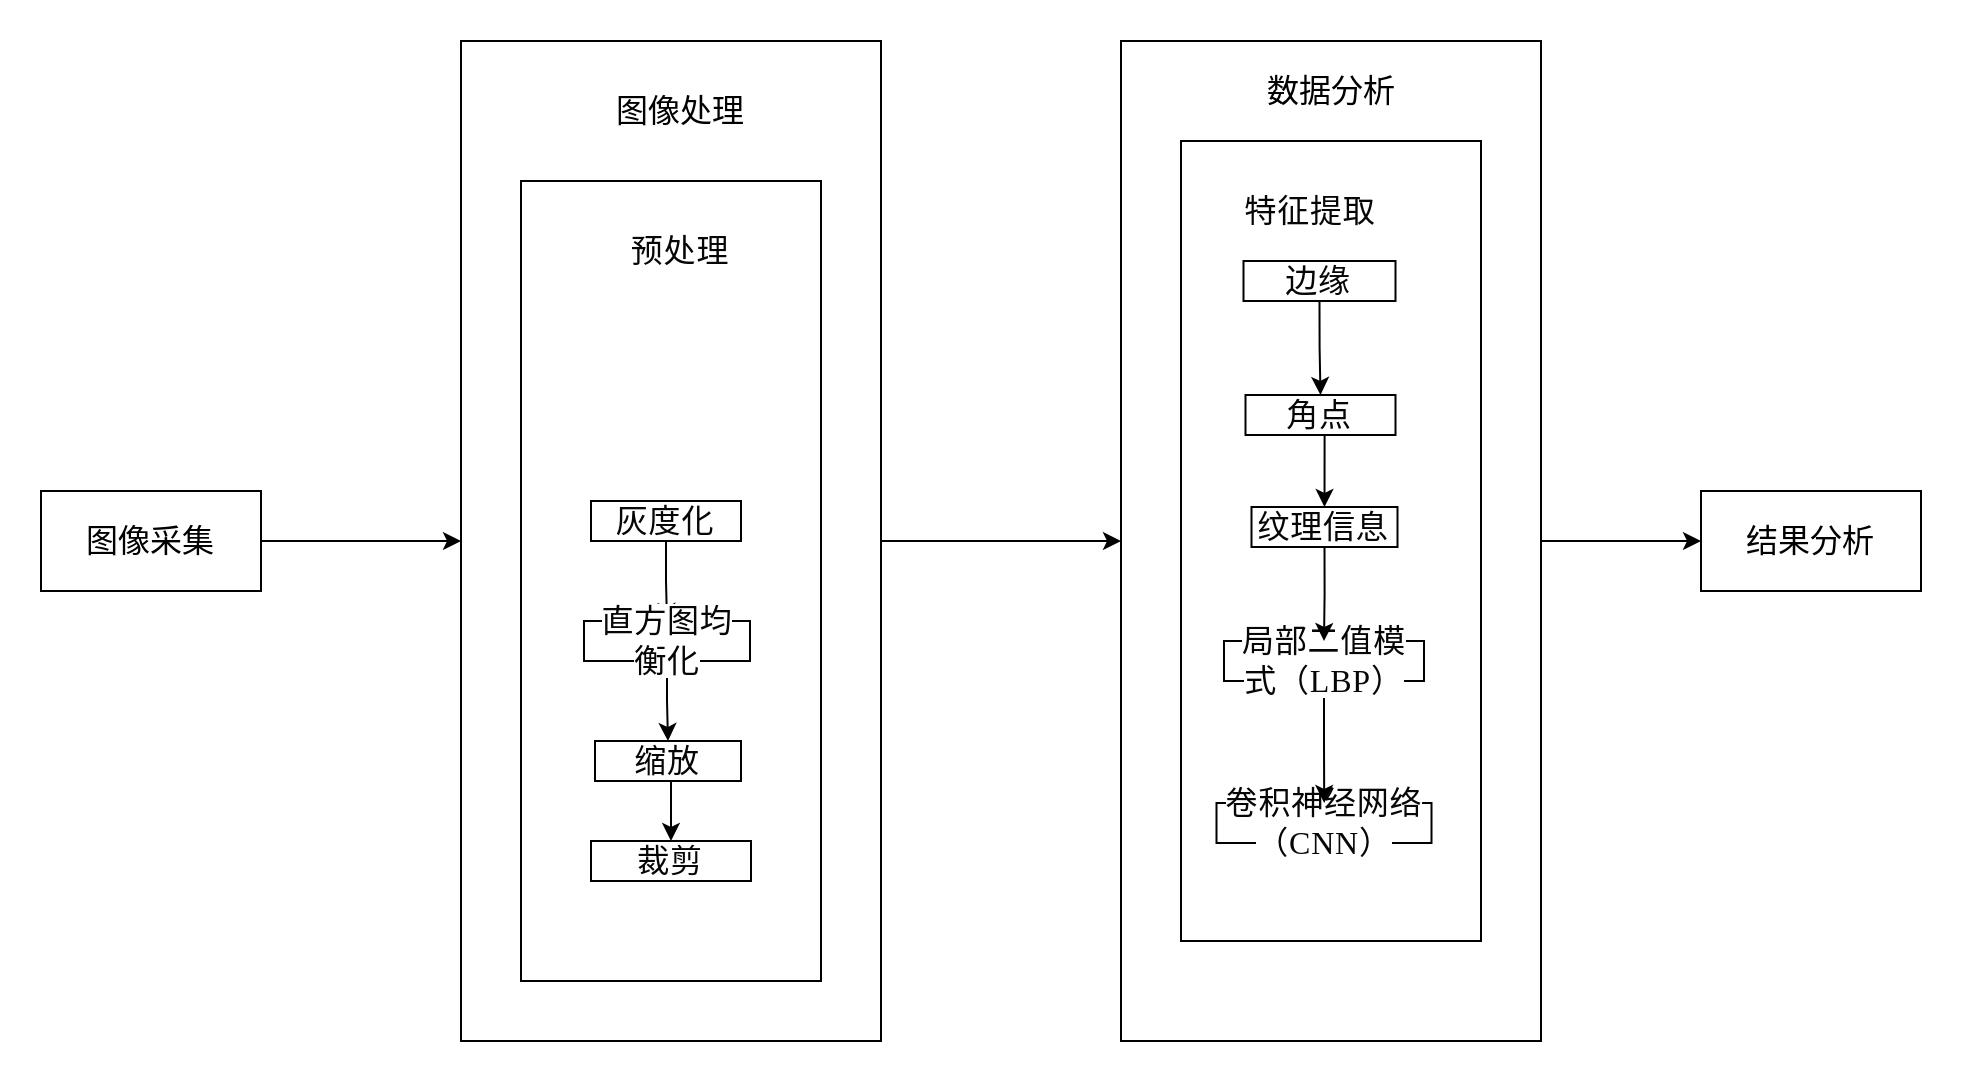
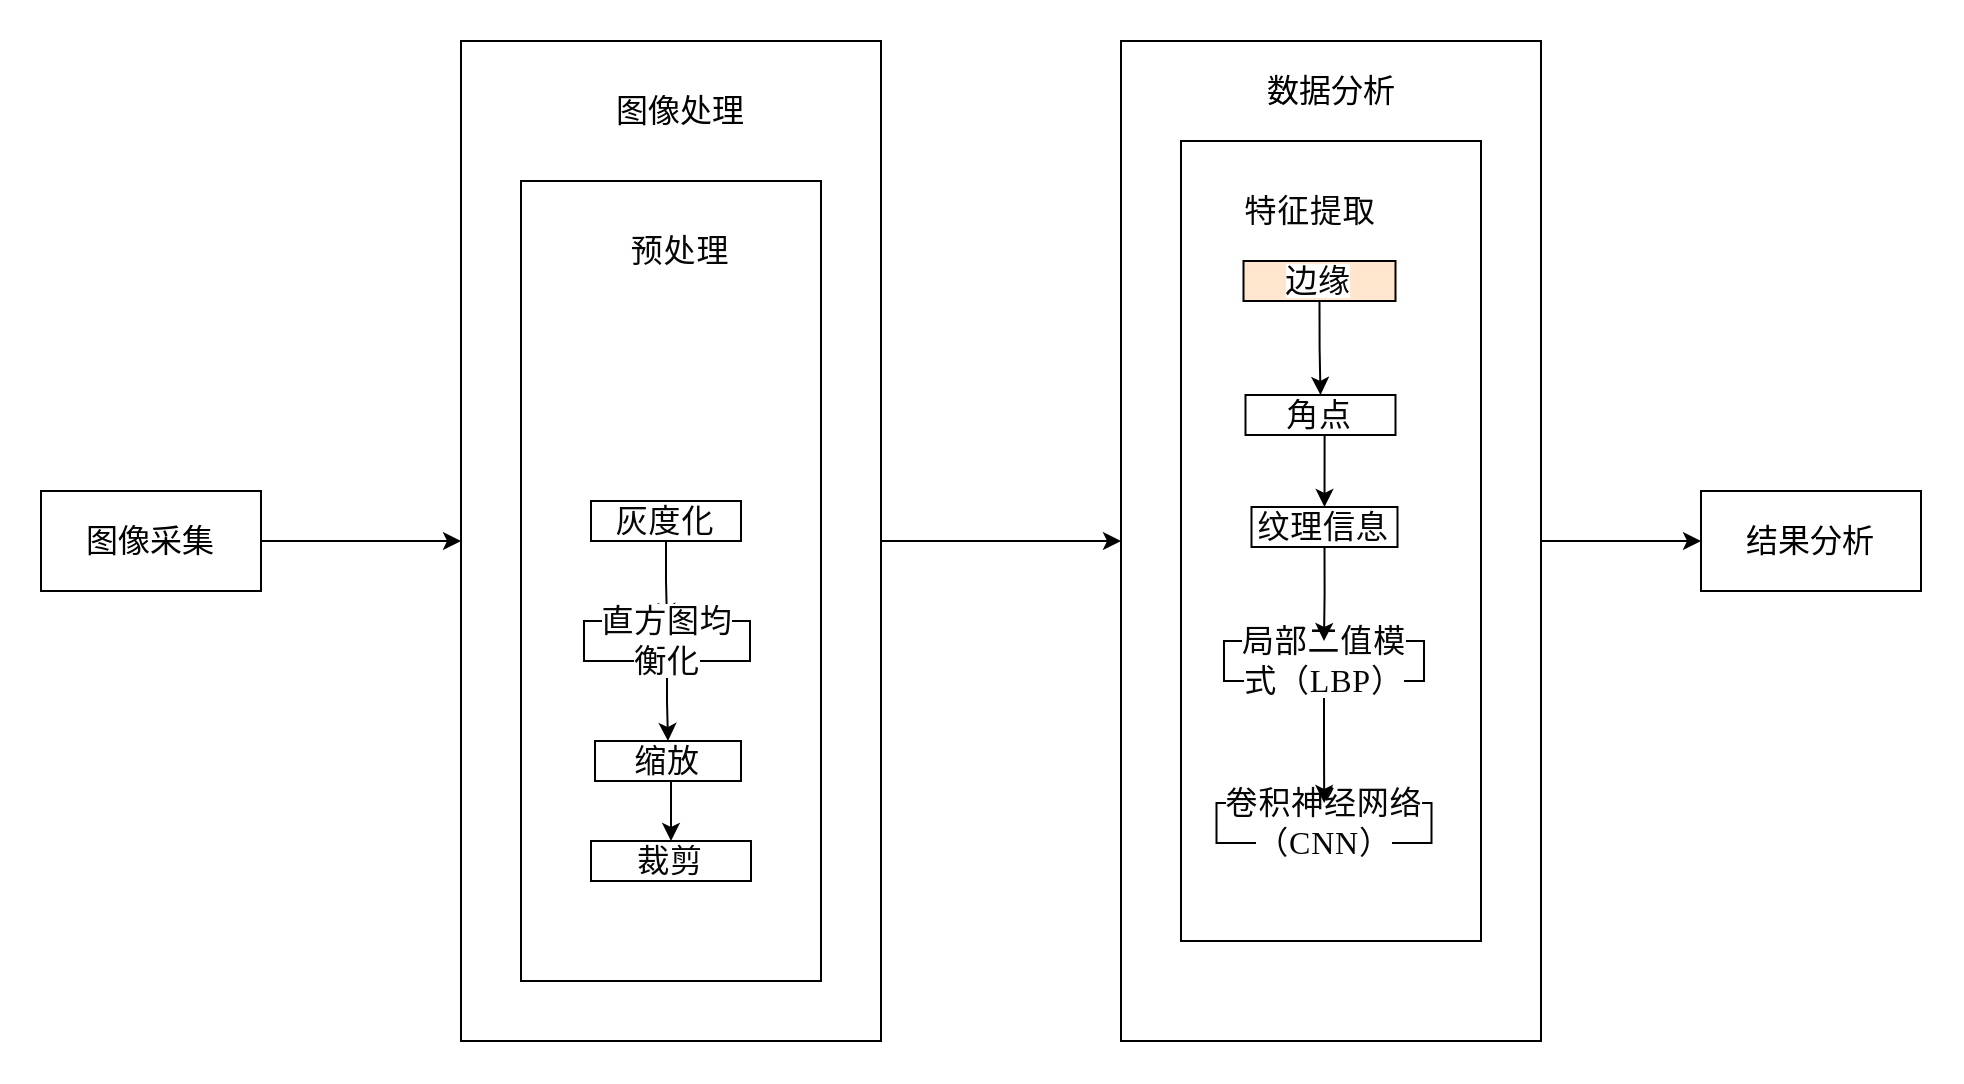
node "边缘": fillcolor #ffffff -> #ffe6cc
